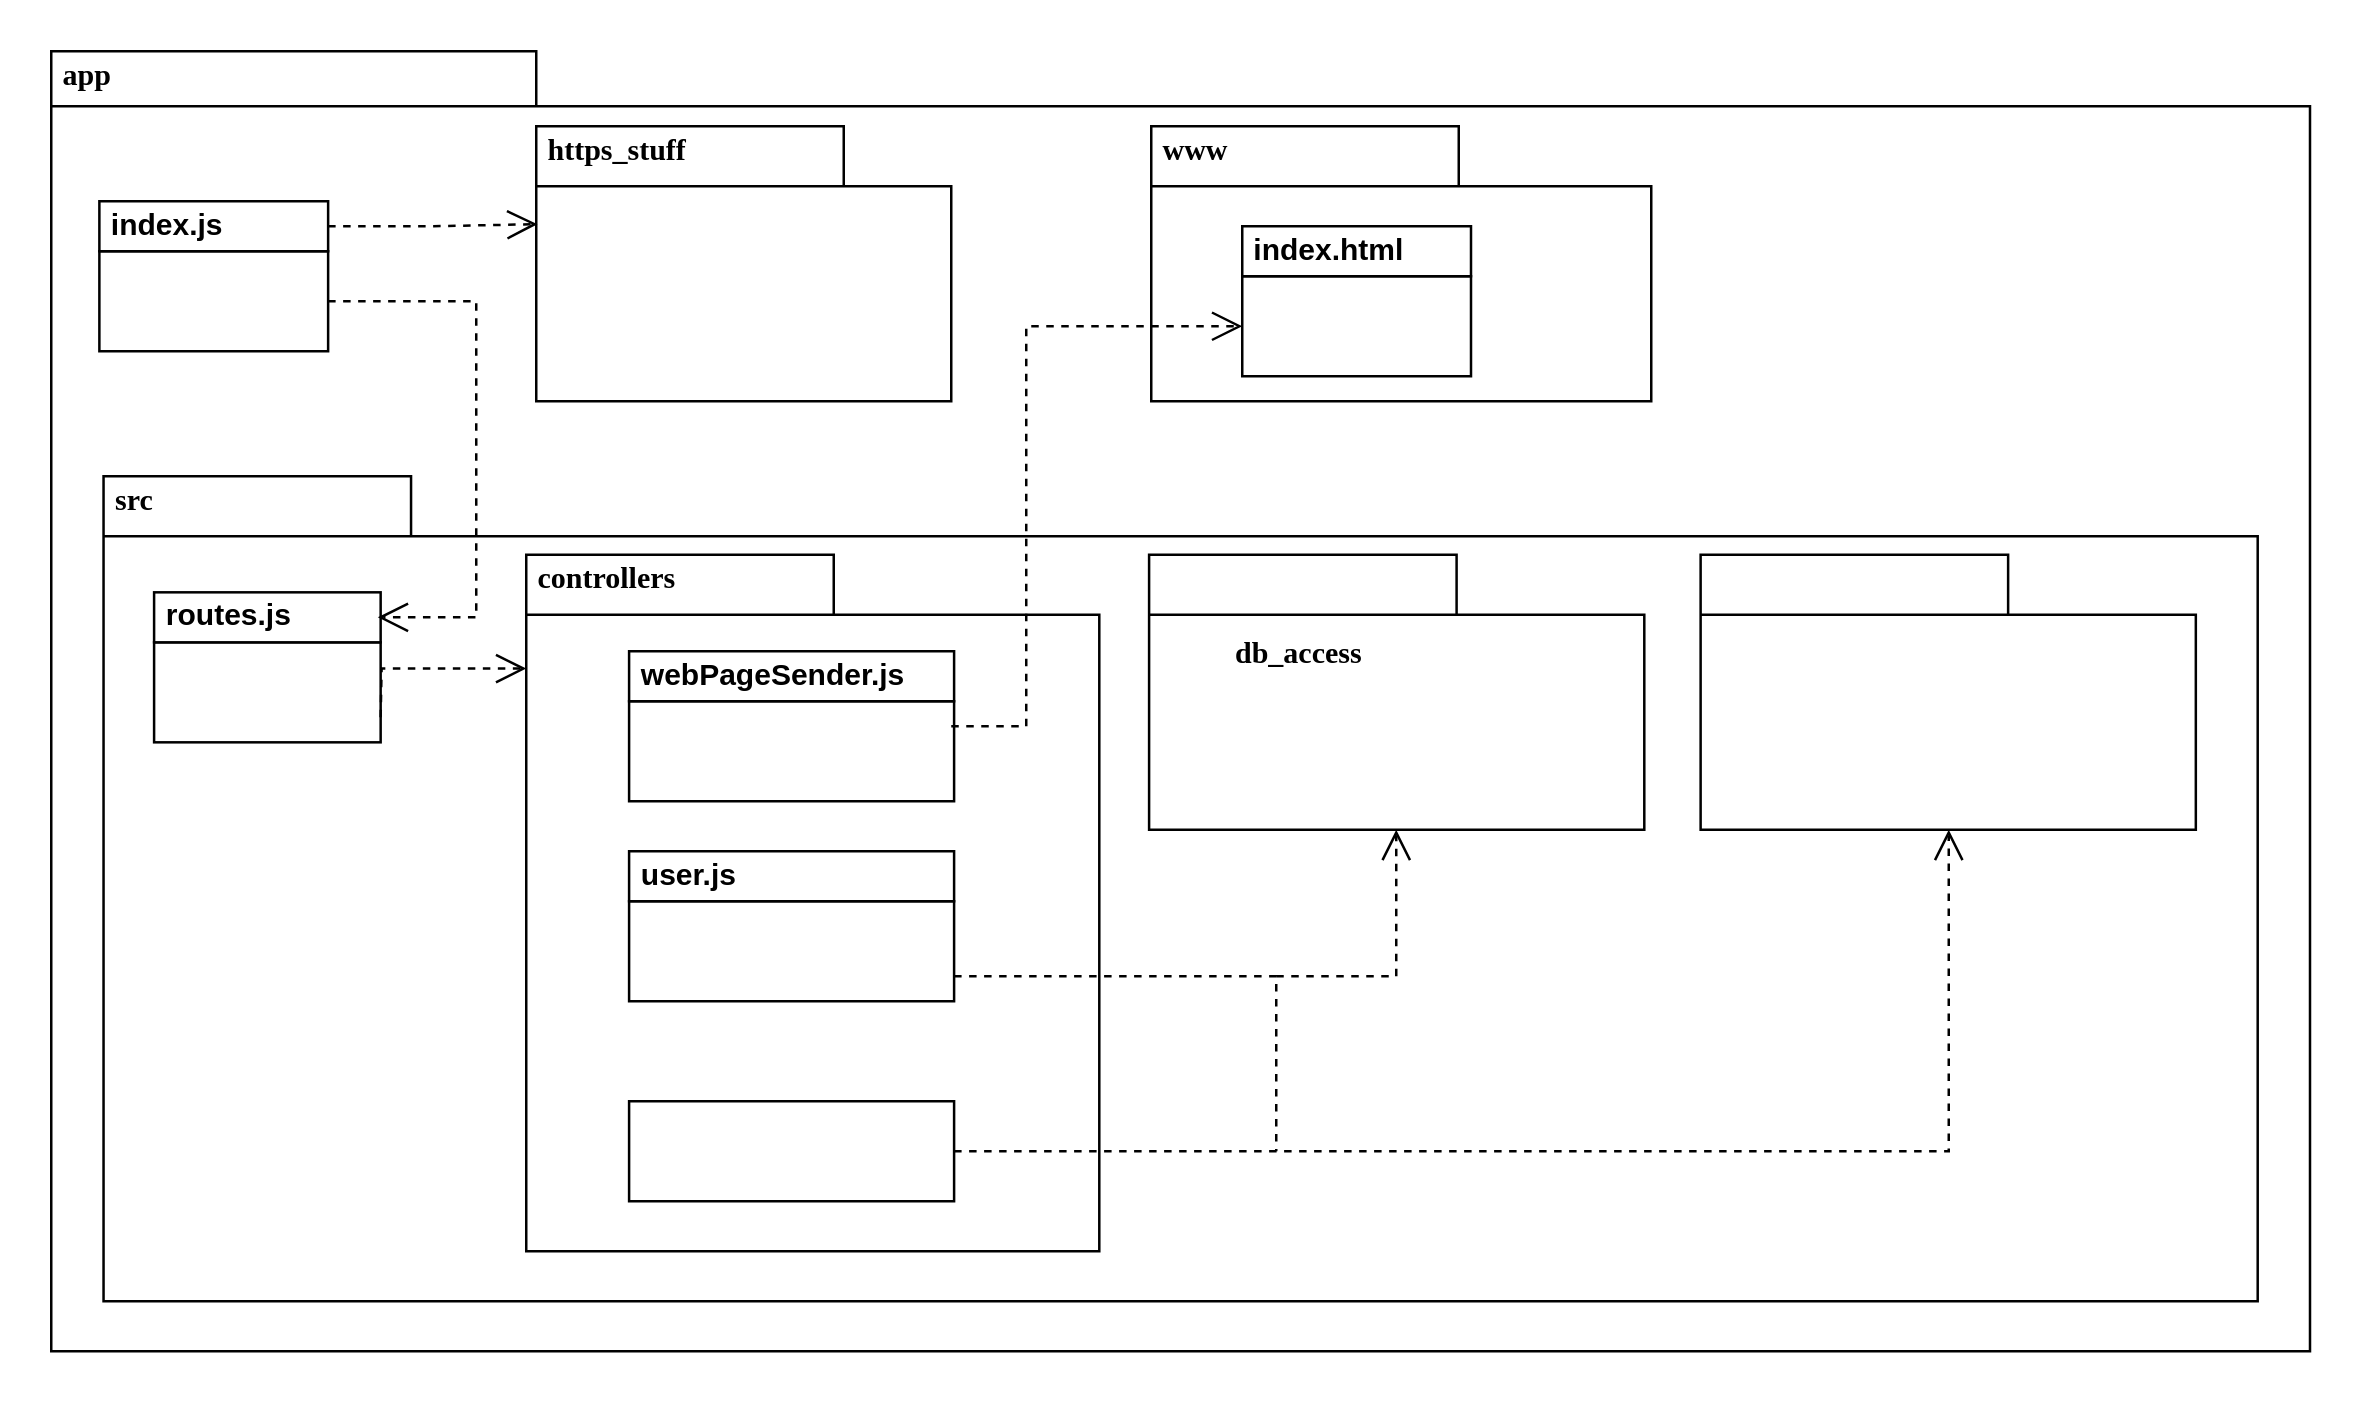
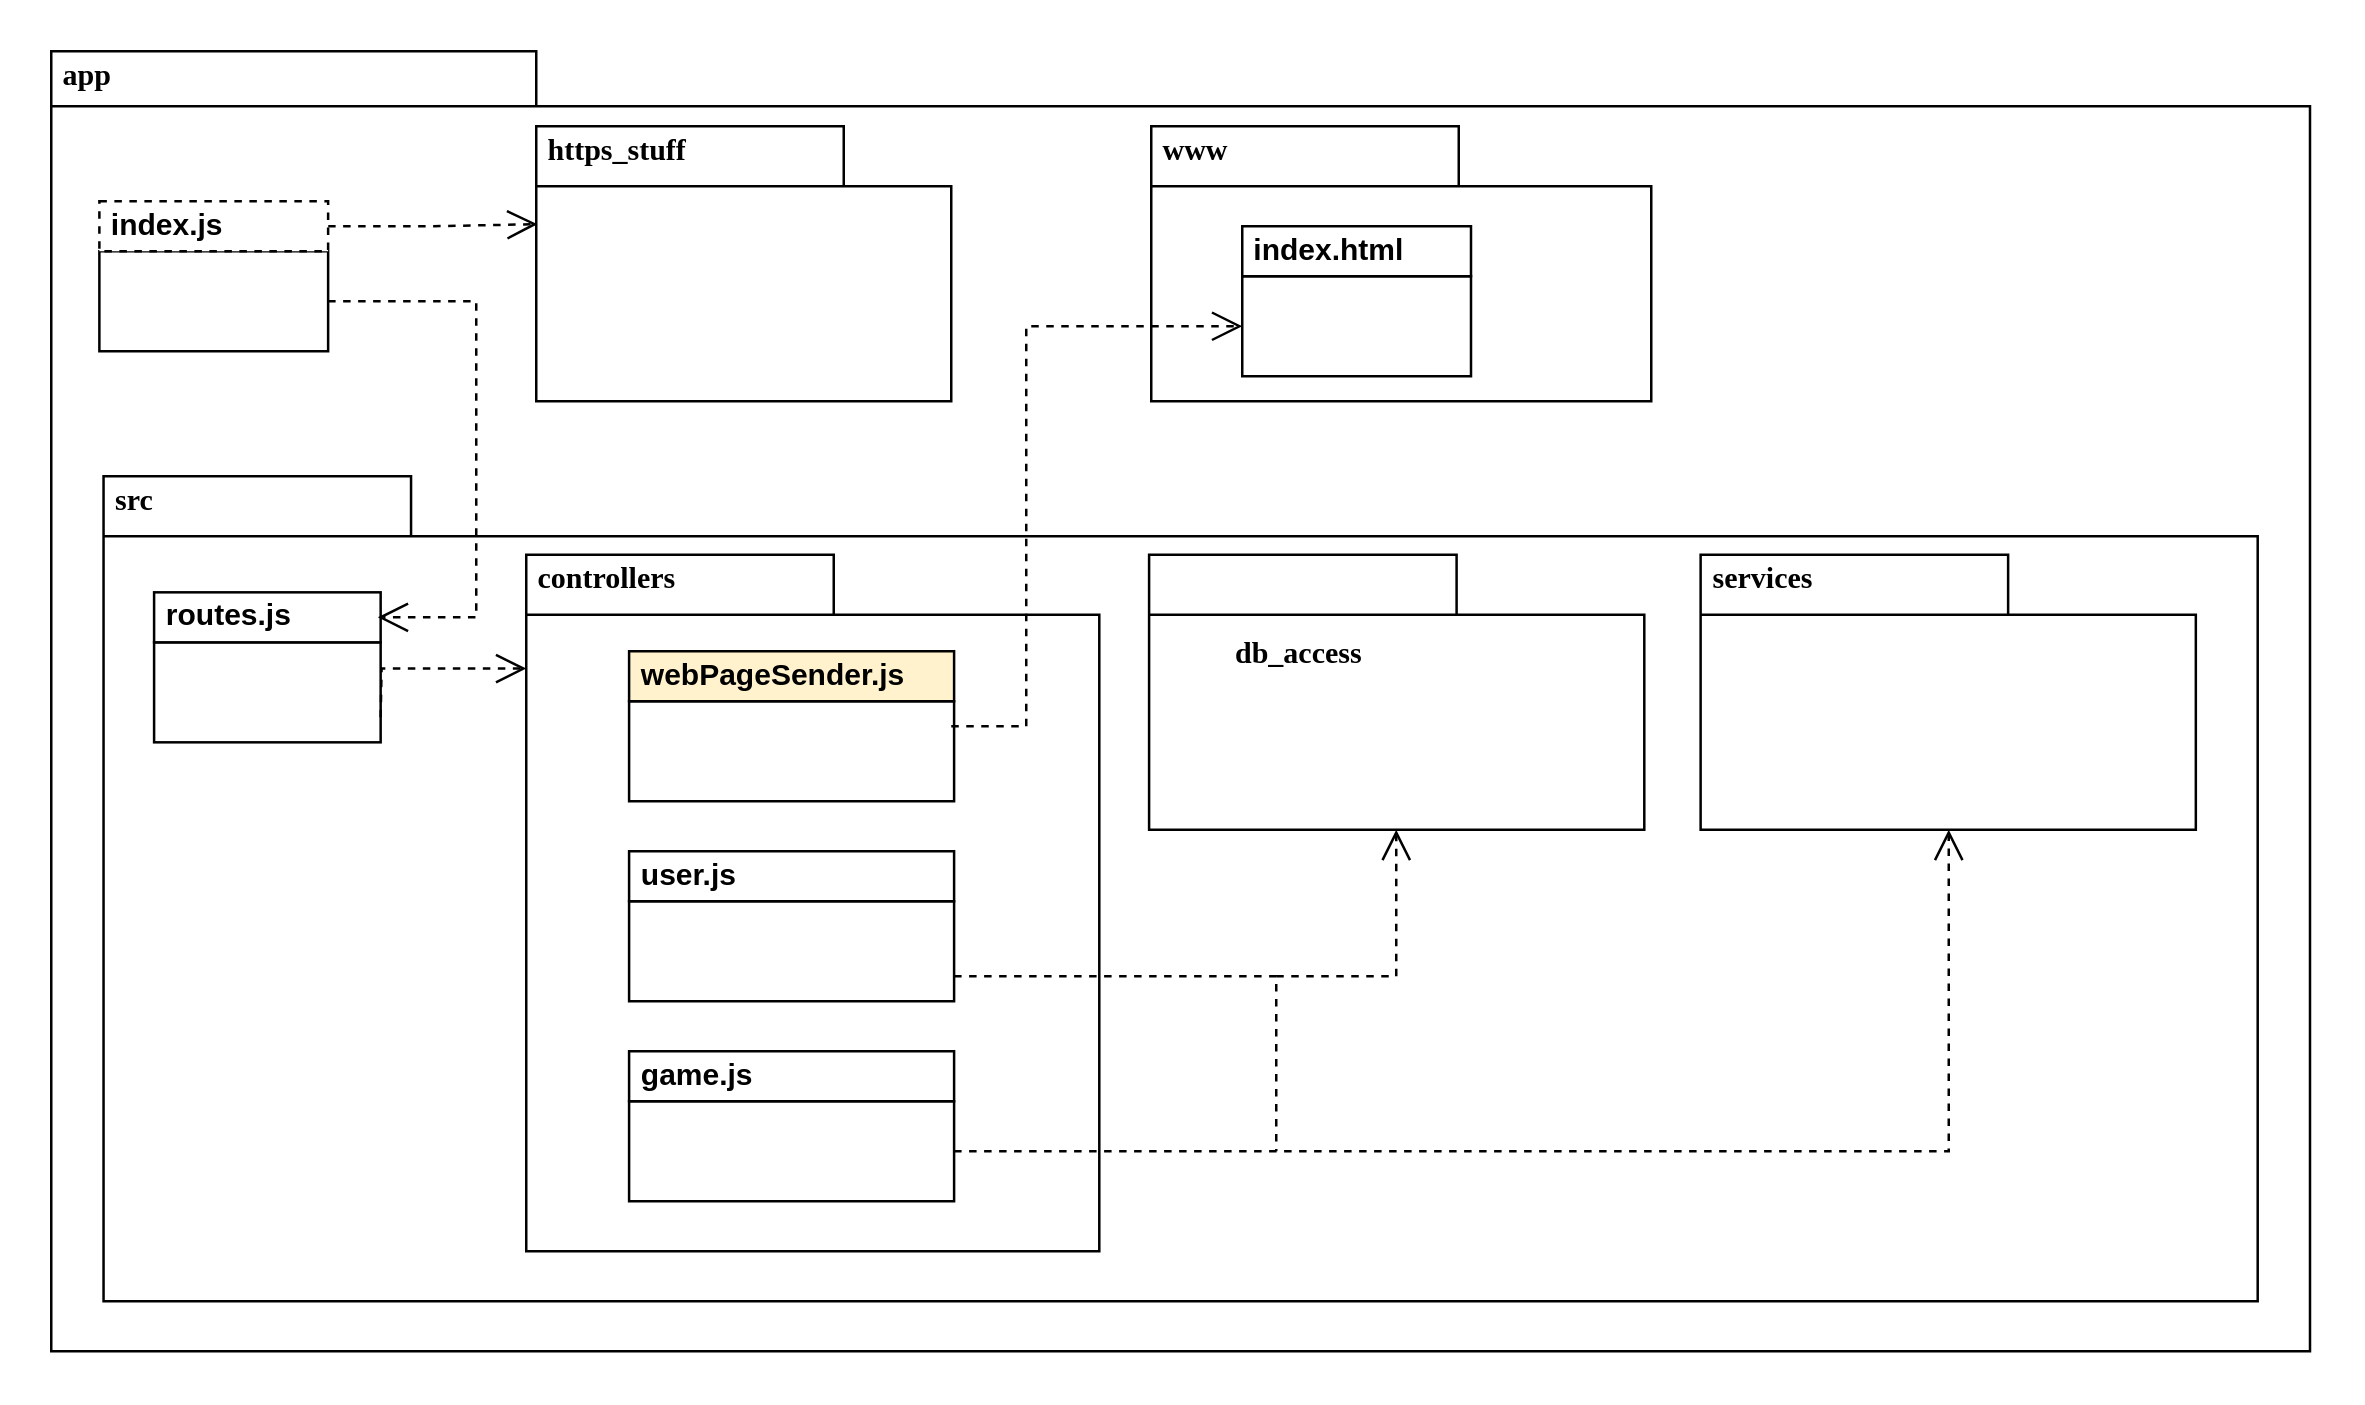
node "index.js": style solid -> dashed
node "services": added
node "webPageSender.js": fillcolor #ffffff -> #fff2cc
node "game.js": added
